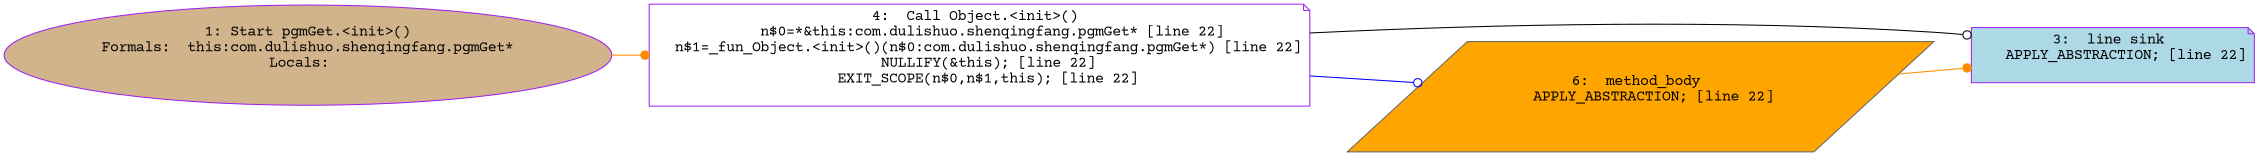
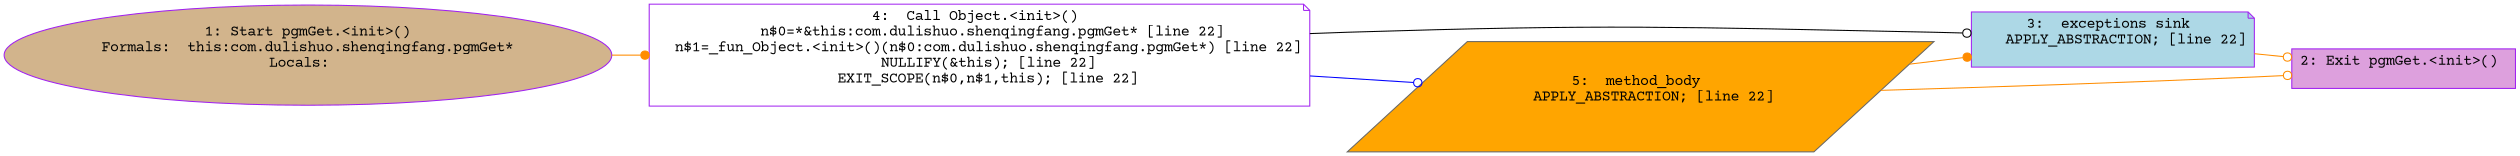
node "3:  line sink APPLY_ABSTRACTION; [line 22]": label "3:  line sink APPLY_ABSTRACTION; [line 22]" -> "3:  exceptions sink APPLY_ABSTRACTION; [line 22]"
node "2: Exit pgmGet.<init>()": added
node "6:  method_body APPLY_ABSTRACTION; [line 22]": label "6:  method_body APPLY_ABSTRACTION; [line 22]" -> "5:  method_body APPLY_ABSTRACTION; [line 22]"
